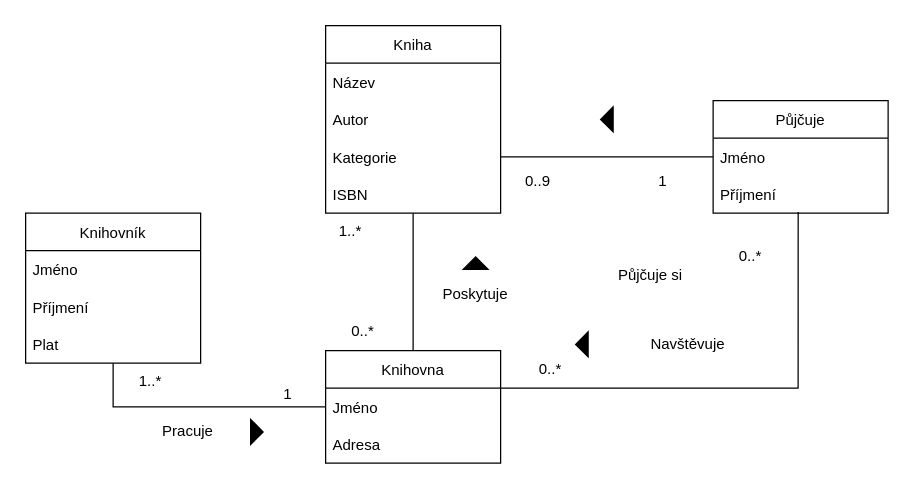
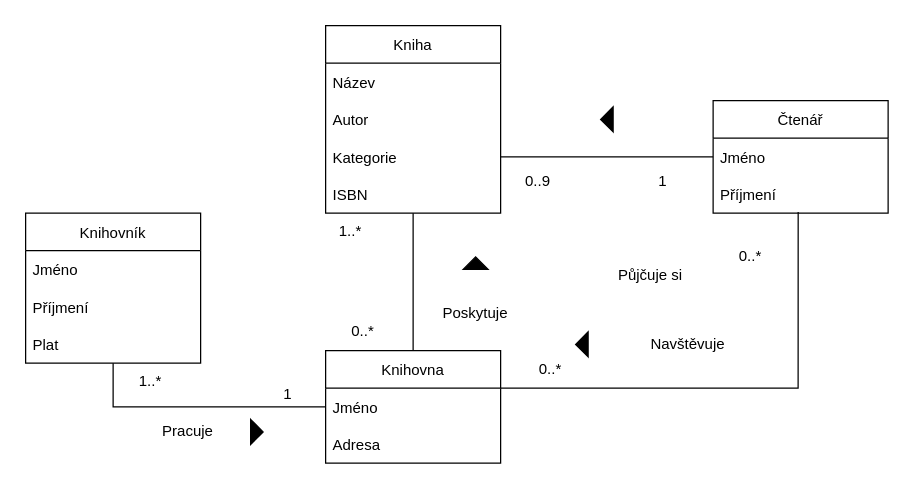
node "Půjčuje": label "Půjčuje" -> "Čtenář"
node "Poskytuje": moved (476, 294) -> (476, 313)
